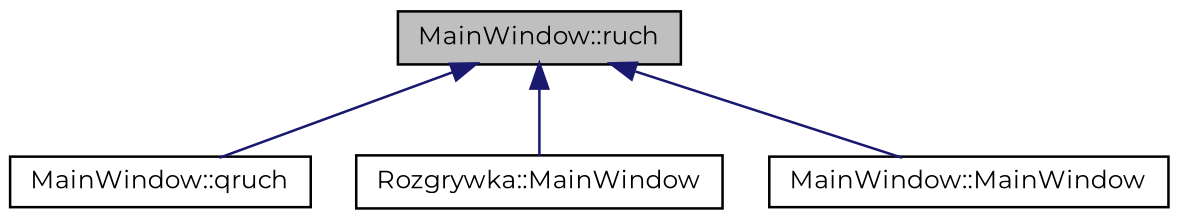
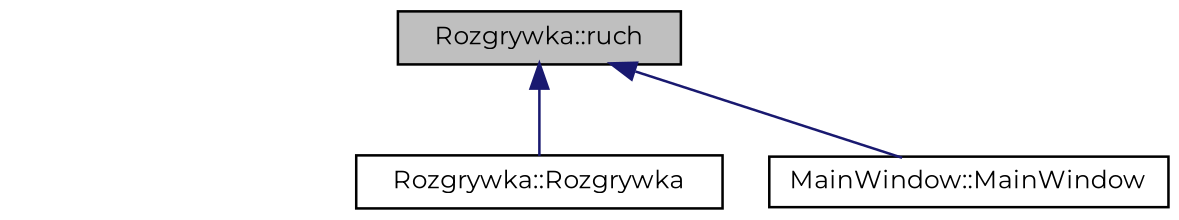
node "MainWindow::ruch": label "MainWindow::ruch" -> "Rozgrywka::ruch"
node "MainWindow::qruch": removed
node "Rozgrywka::MainWindow": label "Rozgrywka::MainWindow" -> "Rozgrywka::Rozgrywka"
